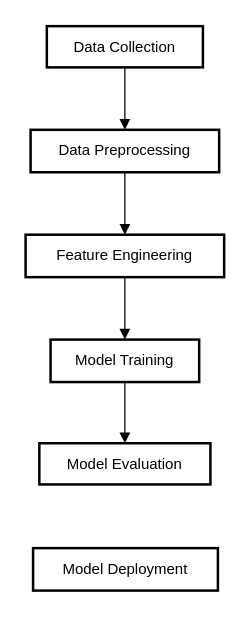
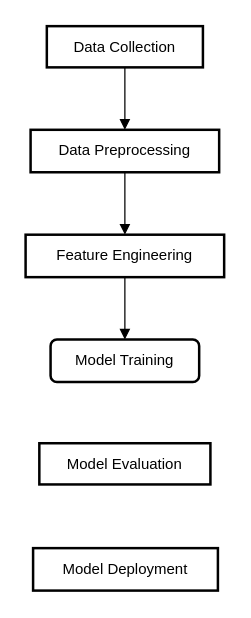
node "Model Training": shape rectangle -> rounded rectangle
edge "Model Training" -> "Model Evaluation": removed
